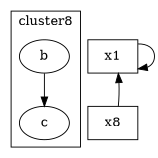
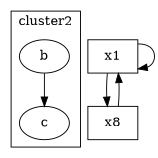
cluster "cluster8": label "cluster8" -> "cluster2"
edge "x1" -> "x8": added
